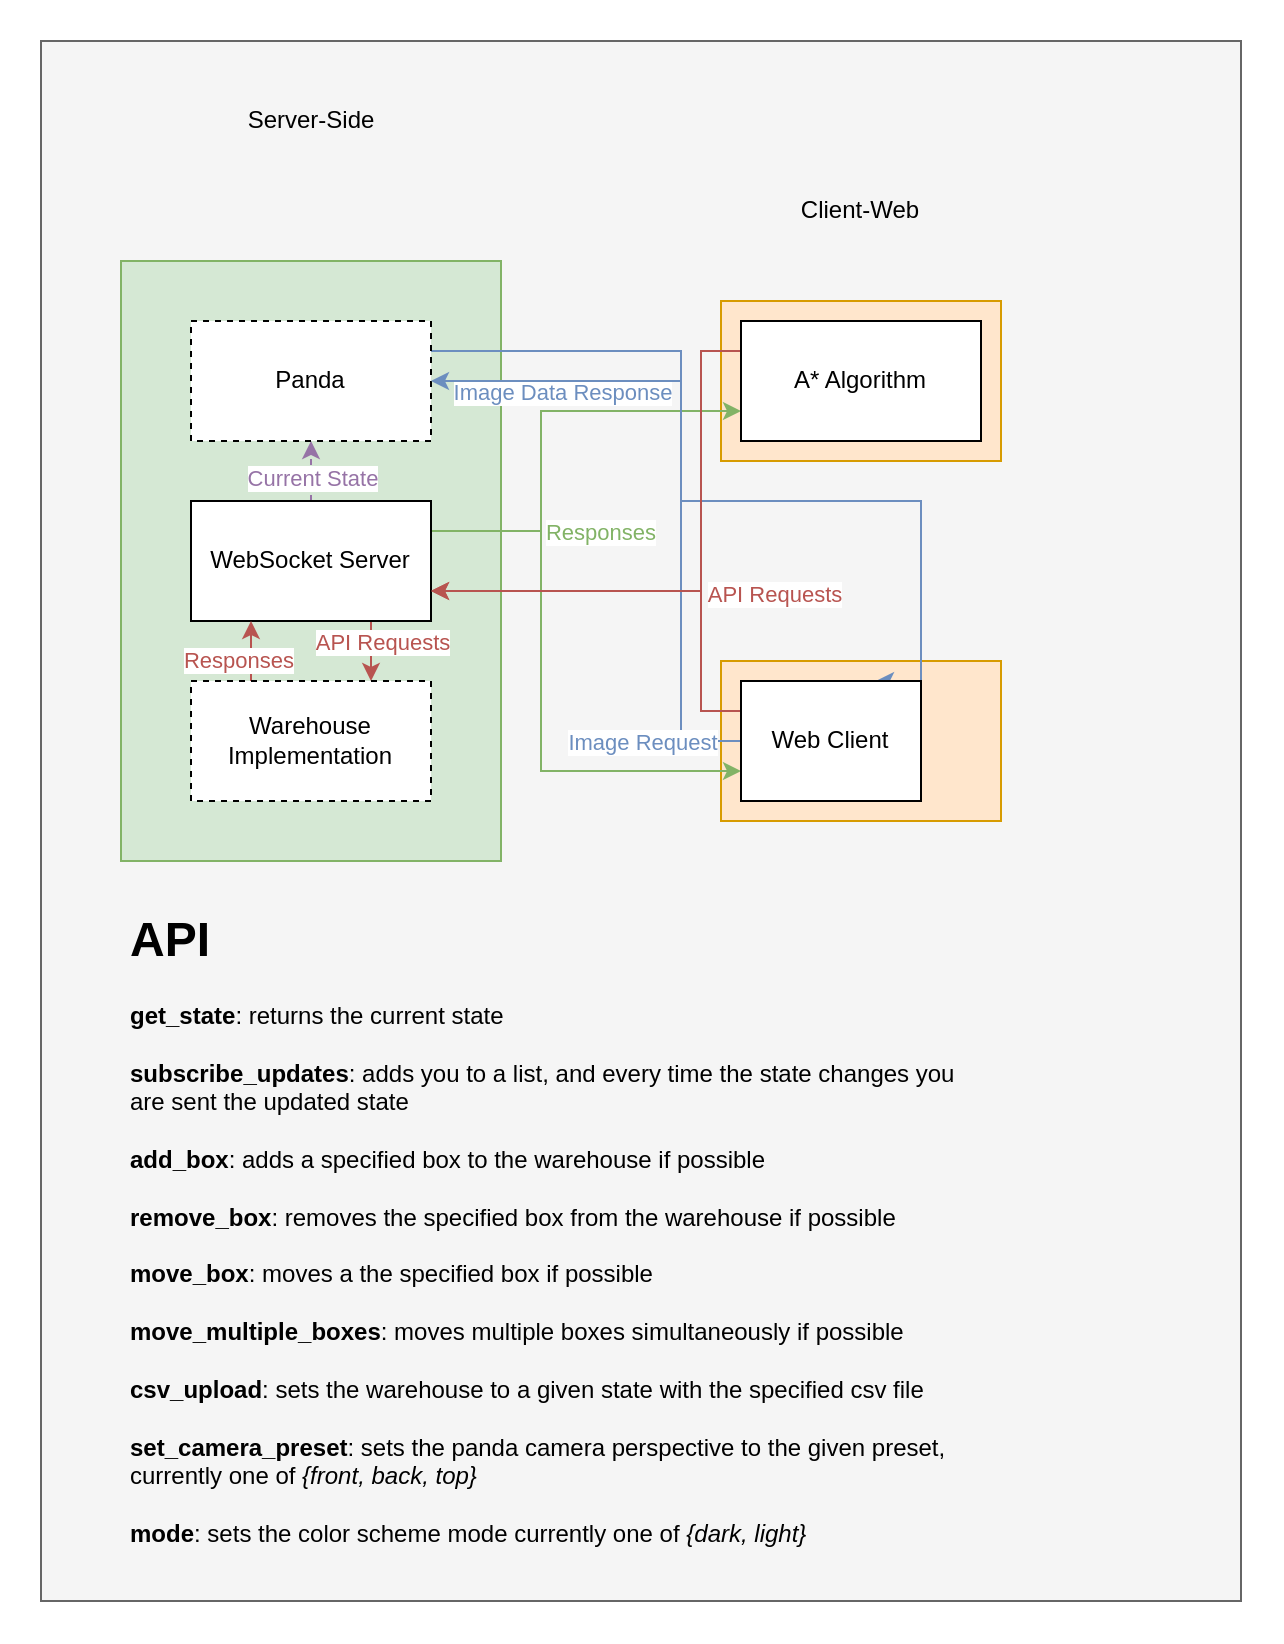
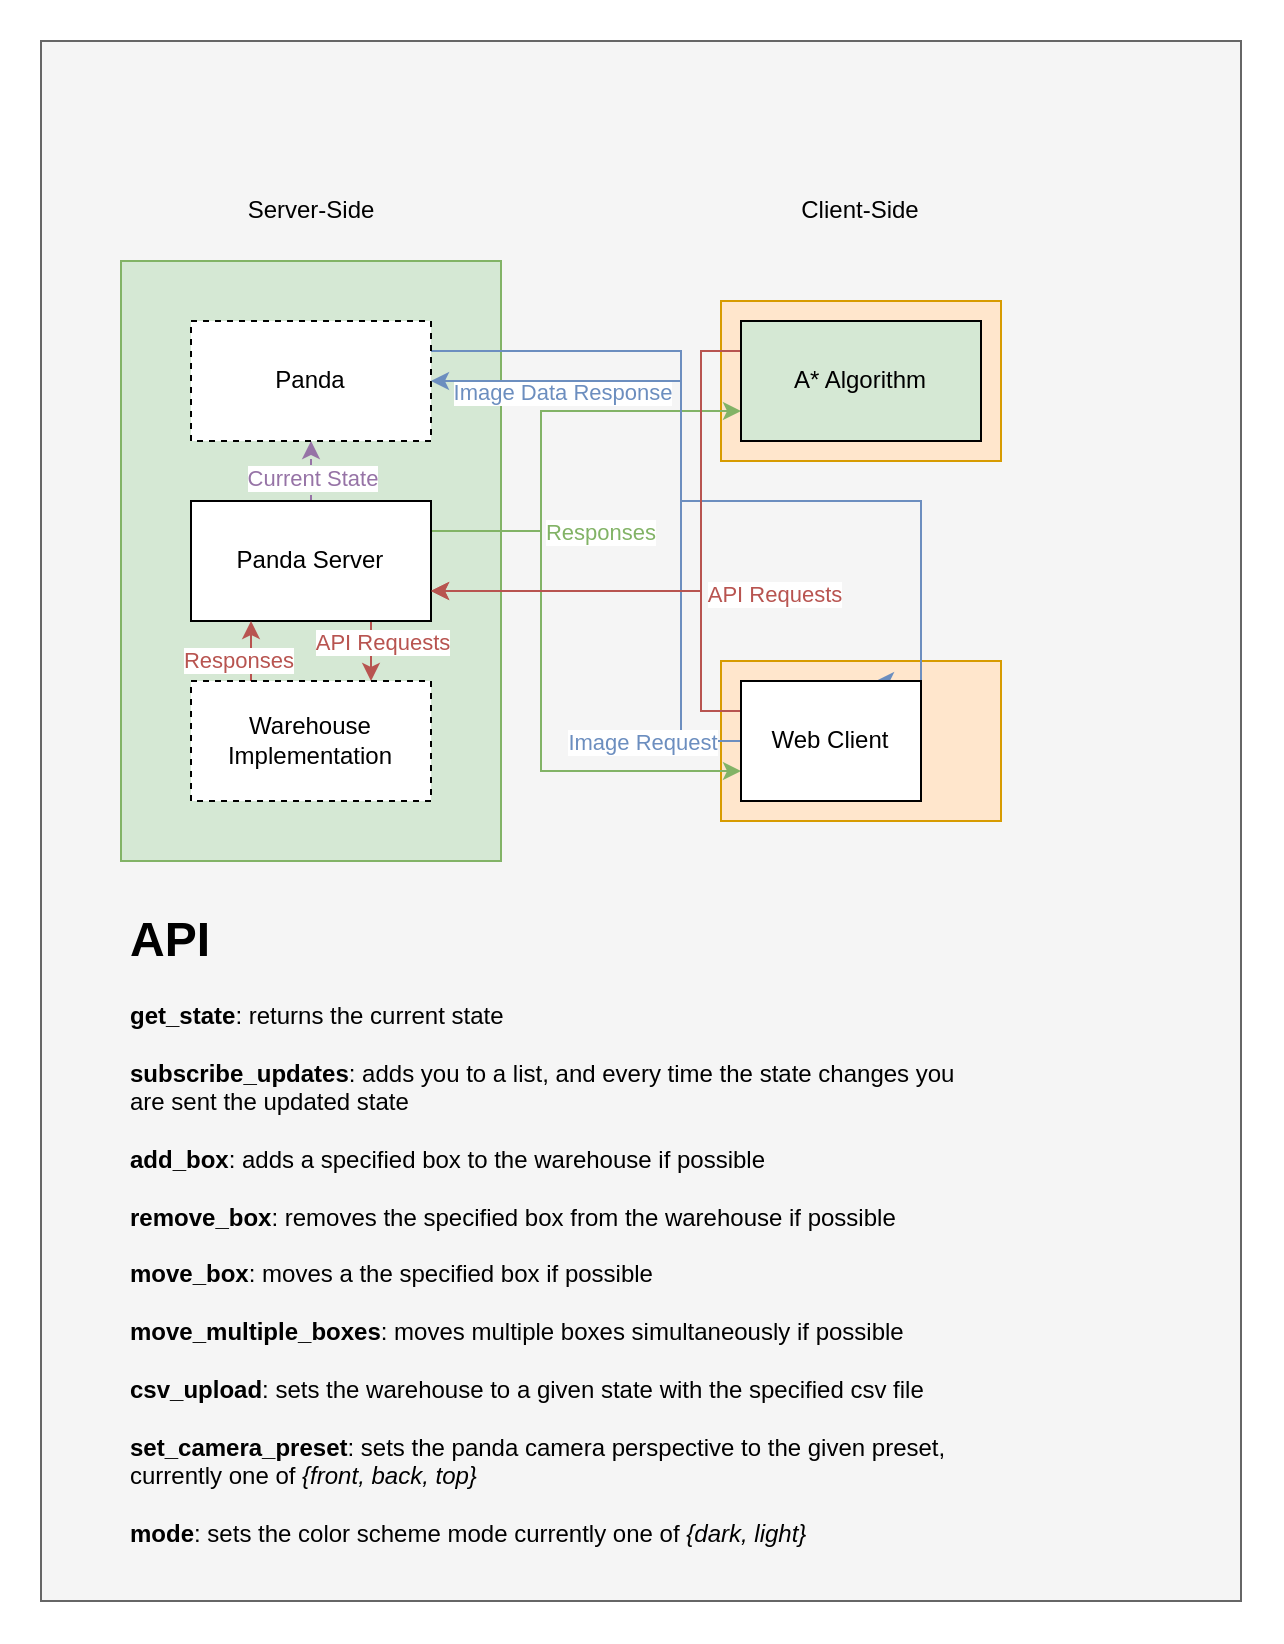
node "Server-Side": moved (311, 121) -> (311, 211)
node "Client-Web": label "Client-Web" -> "Client-Side"
node "A* Algorithm": fillcolor #ffffff -> #d5e8d4
node "WebSocket Server": label "WebSocket Server" -> "Panda Server"
